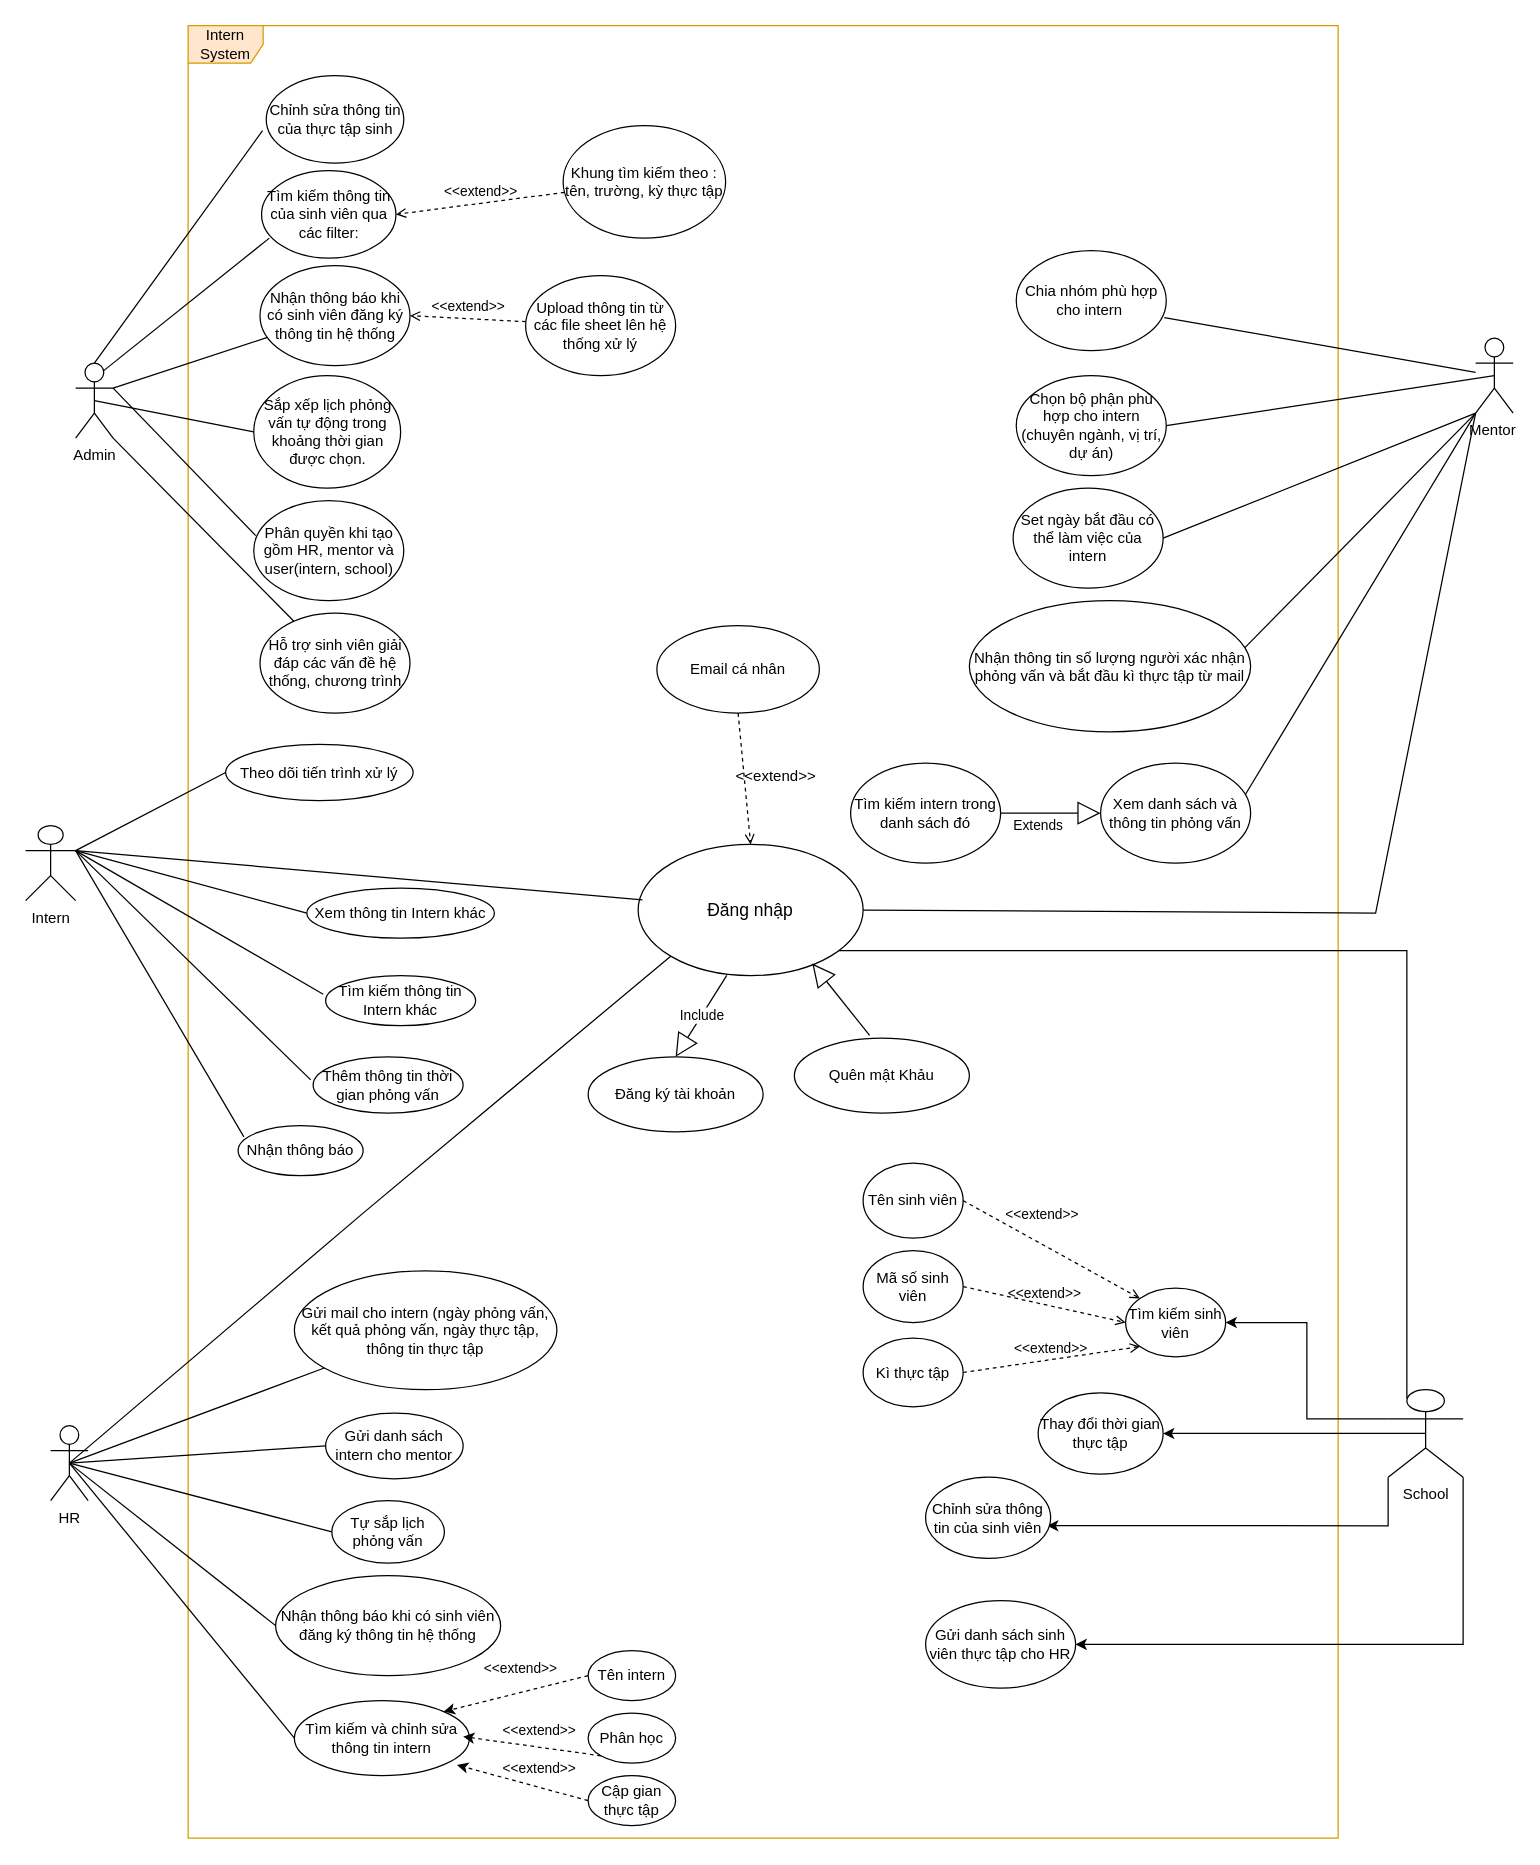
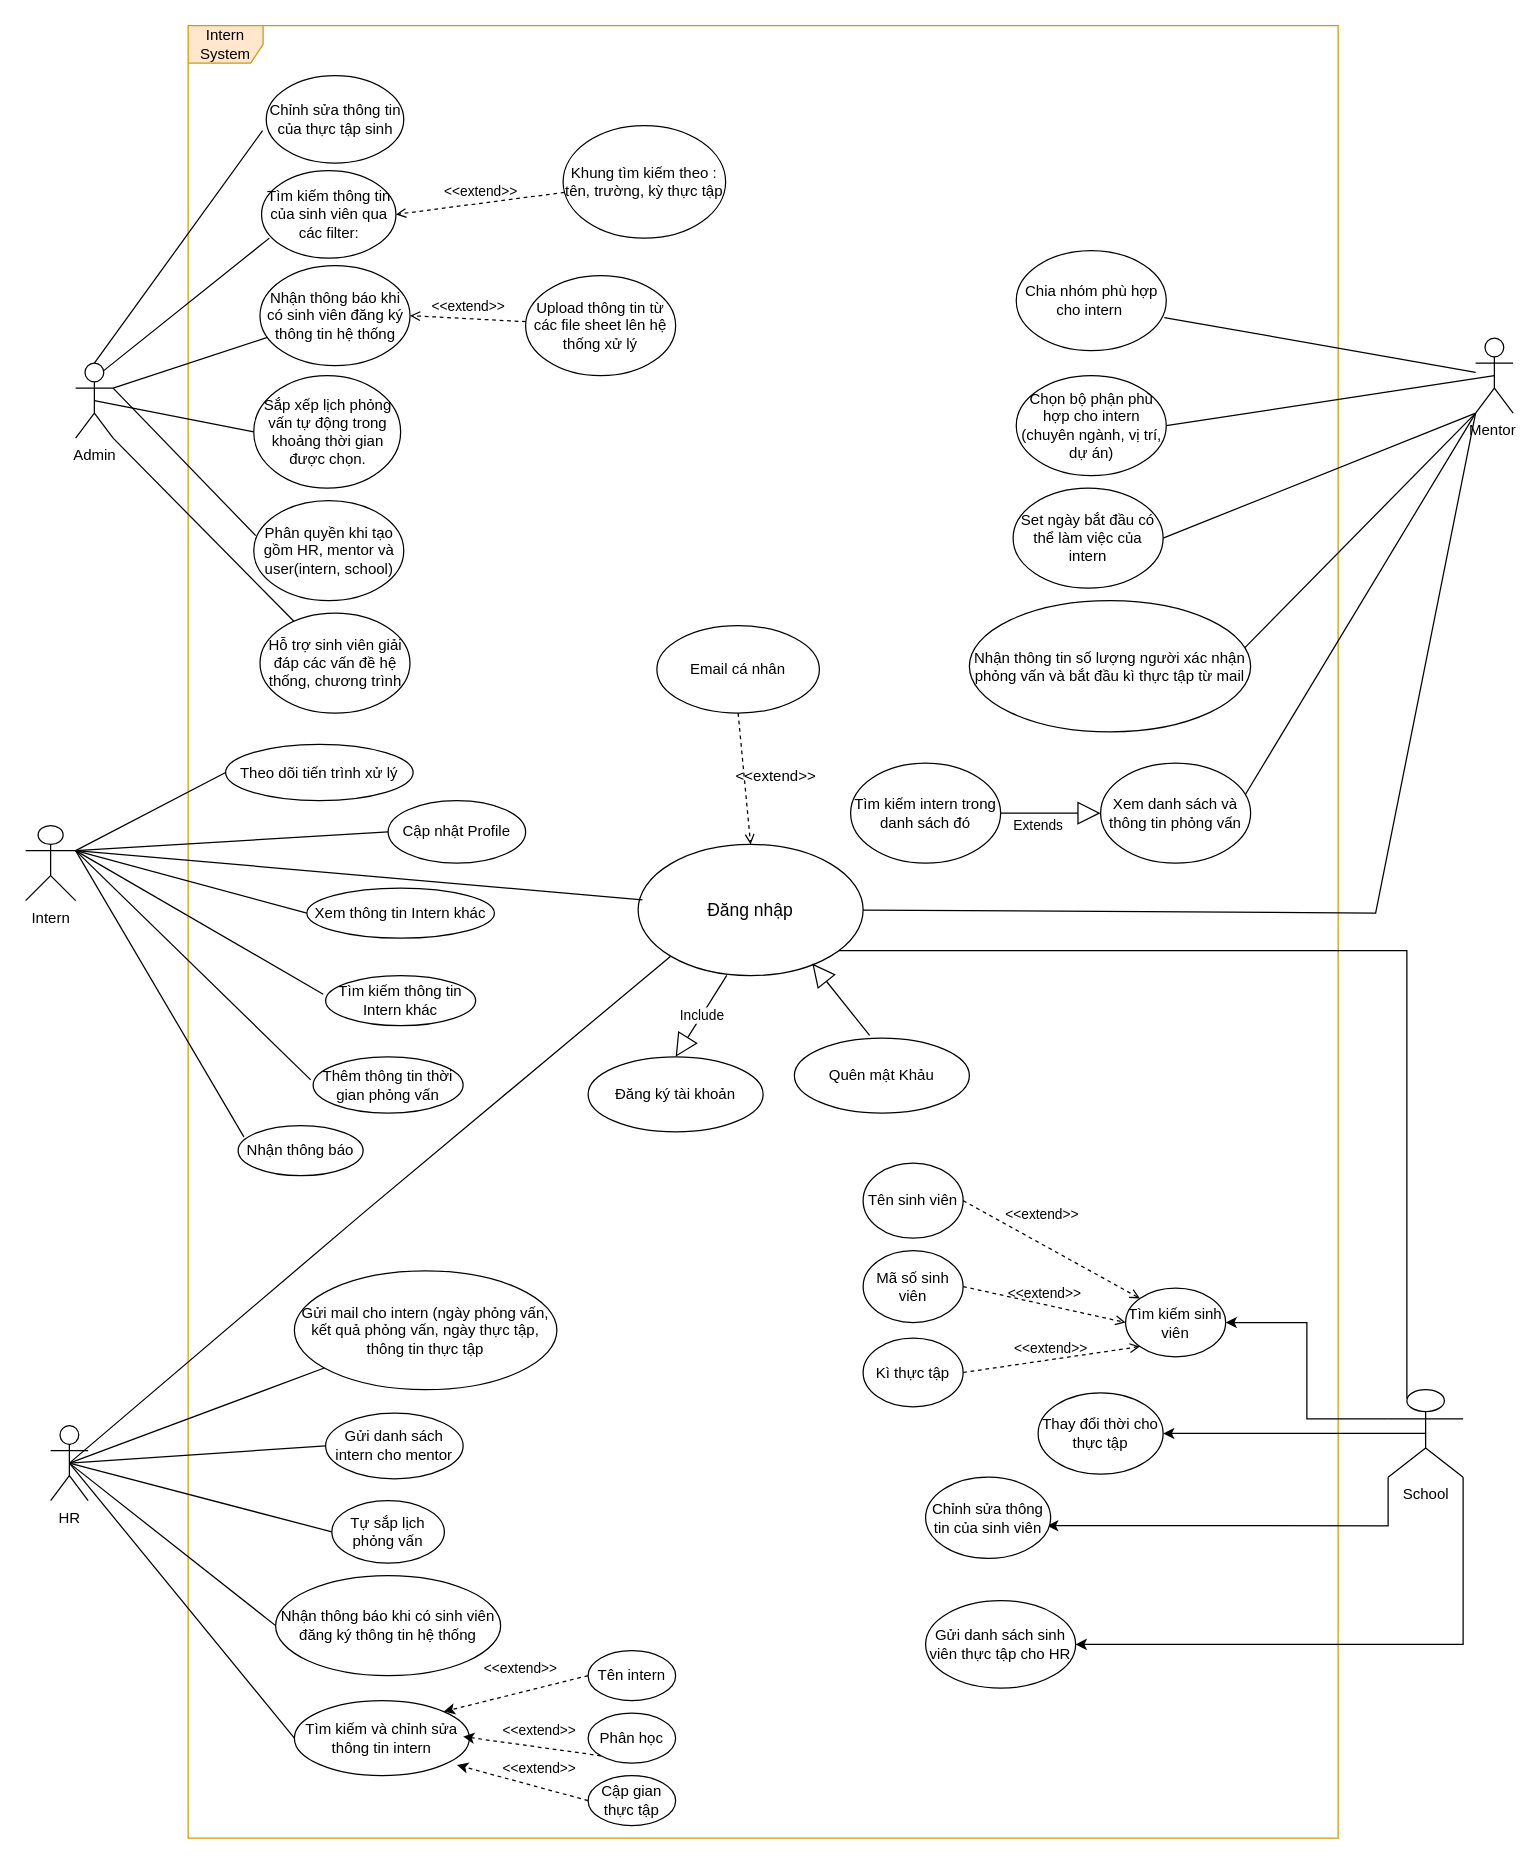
node "Cập nhật Profile": added
edge "Cập nhật Profile" -- "Intern": added
node "Thay đổi thời gian thực tập": label "Thay đổi thời gian thực tập" -> "Thay đổi thời cho thực tập"
